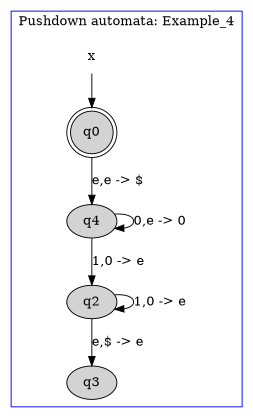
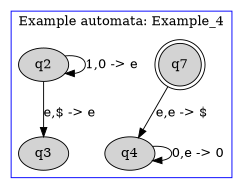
cluster "Pushdown automata: Example_4": label "Pushdown automata: Example_4" -> "Example automata: Example_4"
node "x": removed
node "q0": label "q0" -> "q7"
edge "q4" -> "q2": removed, label "1,0 -> e"
